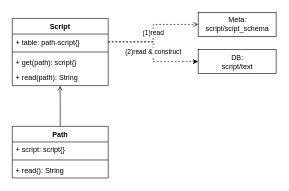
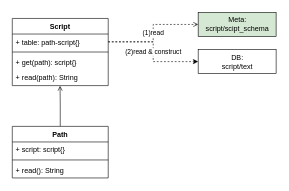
node "Meta: script/scipt_schema": fillcolor #ffffff -> #d5e8d4
